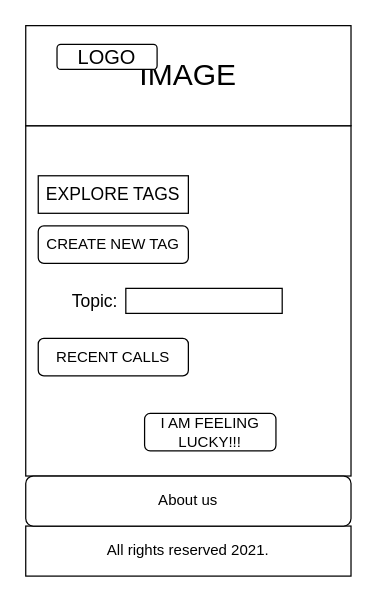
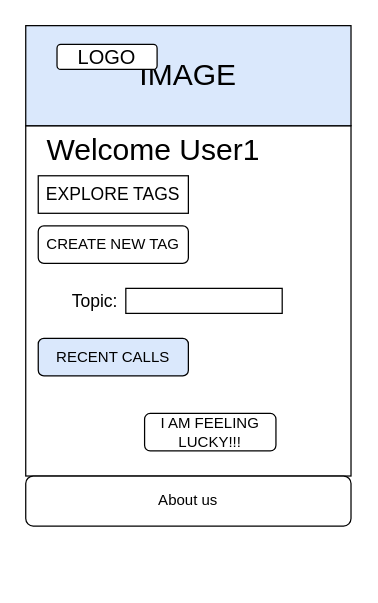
node "IMAGE": fillcolor #ffffff -> #dae8fc
node "Welcome User1": added
node "RECENT CALLS": fillcolor #ffffff -> #dae8fc
node "All rights reserved 2021.": removed
